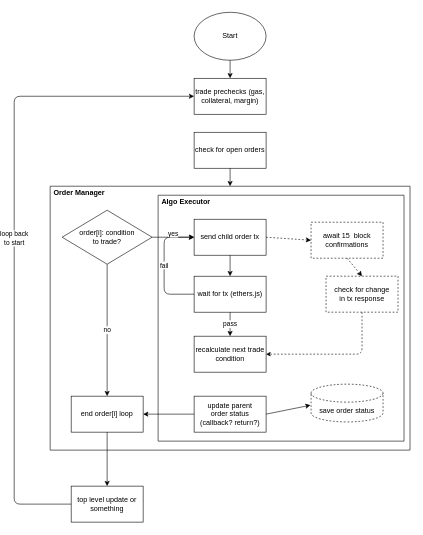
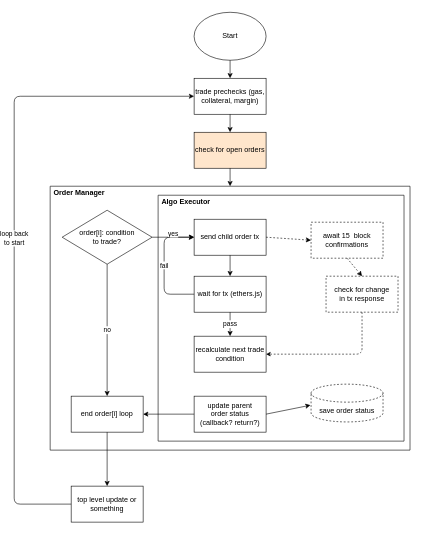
edge "trade prechecks (gas, collateral, margin)" -> "check for open orders": added
node "check for open orders": fillcolor #ffffff -> #ffe6cc
